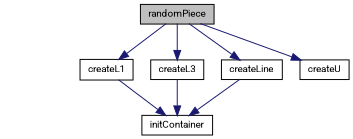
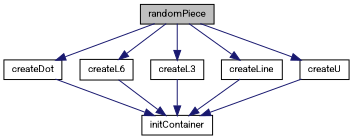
node "createDot": added
node "createL1": label "createL1" -> "createL6"
edge "createU" -> "initContainer": added
